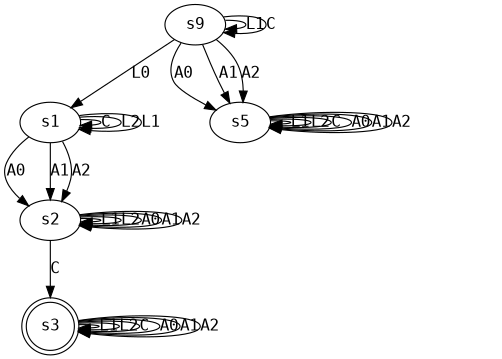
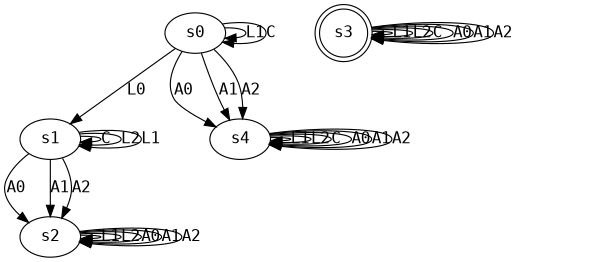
node "s9": label "s9" -> "s0"
node "s5": label "s5" -> "s4"
edge "s2" -> "s3": removed, label "C"
